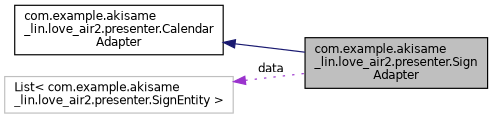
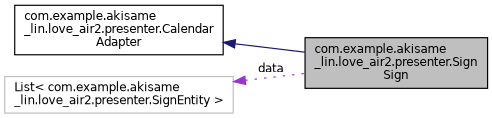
node "com.example.akisame _lin.love_air2.presenter.Sign Adapter": label "com.example.akisame _lin.love_air2.presenter.Sign Adapter" -> "com.example.akisame _lin.love_air2.presenter.Sign Sign"
